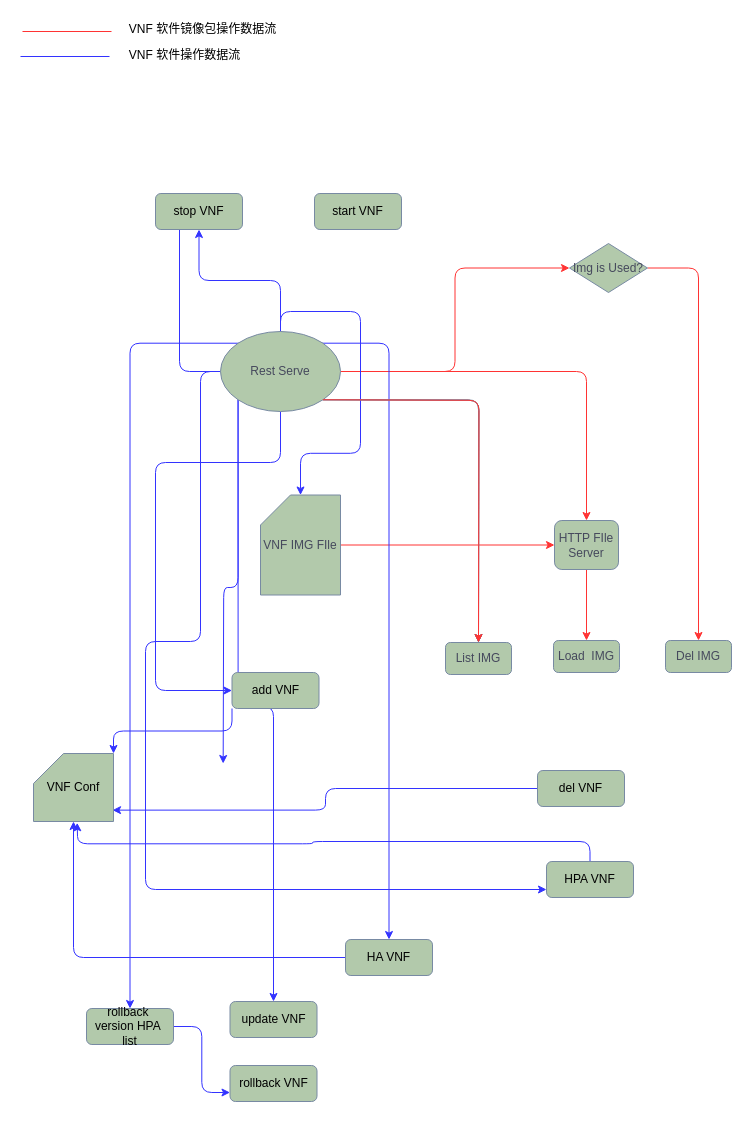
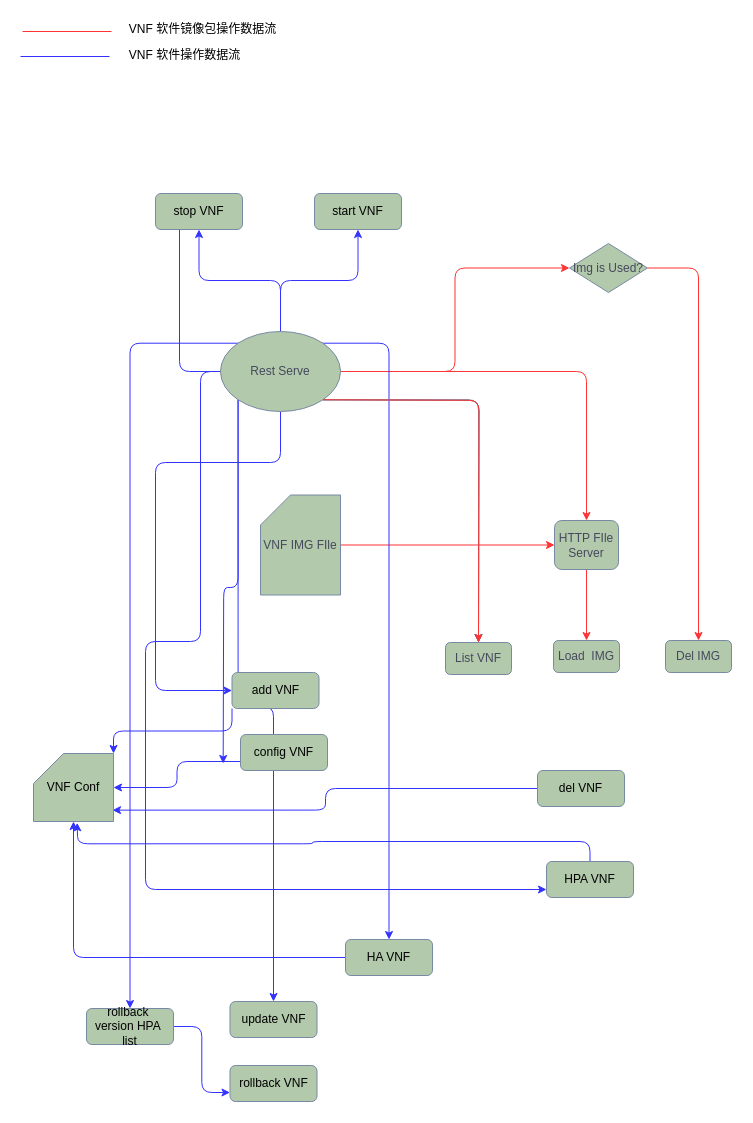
edge "Rest Serve" -> "VNF IMG FIle": now "Rest Serve" -> "start VNF"
node "List IMG": label "List IMG" -> "List VNF"
node "config VNF": added
edge "config VNF" -> "VNF Conf": added
